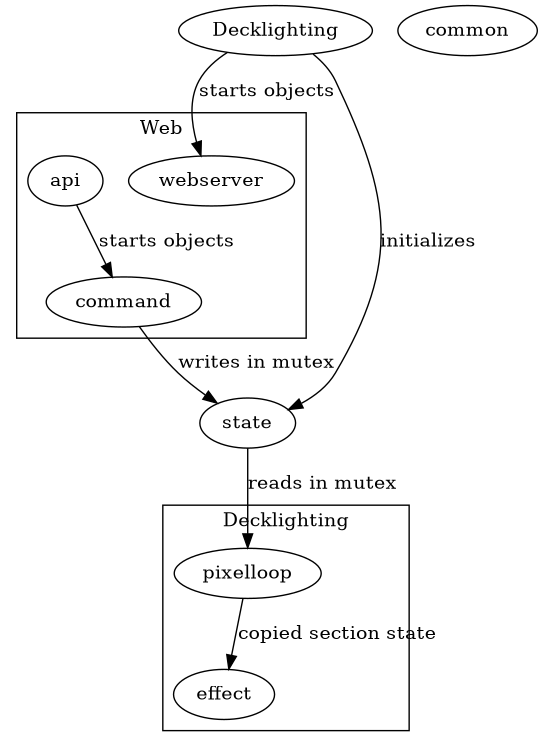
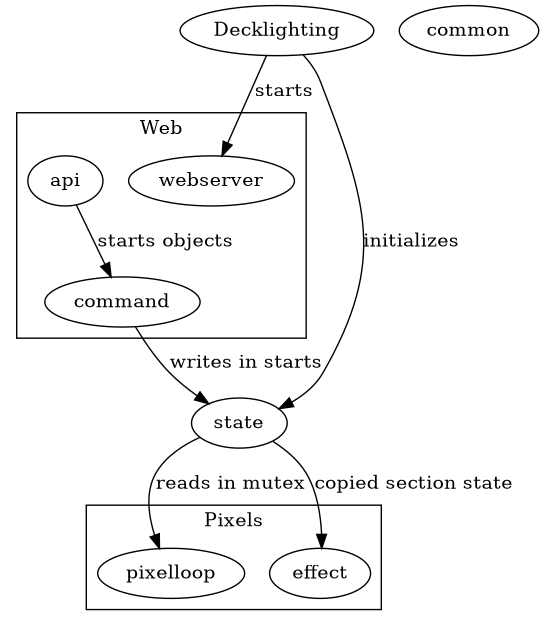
edge "Decklighting" -> "webserver": label "starts objects" -> "starts"
edge "command" -> "state": label "writes in mutex" -> "writes in starts"
cluster "Decklighting": label "Decklighting" -> "Pixels"
edge "pixelloop" -> "effect": now "state" -> "effect"
